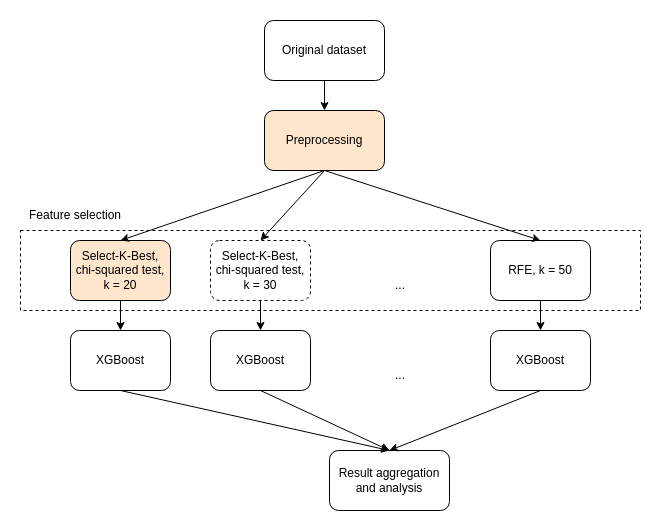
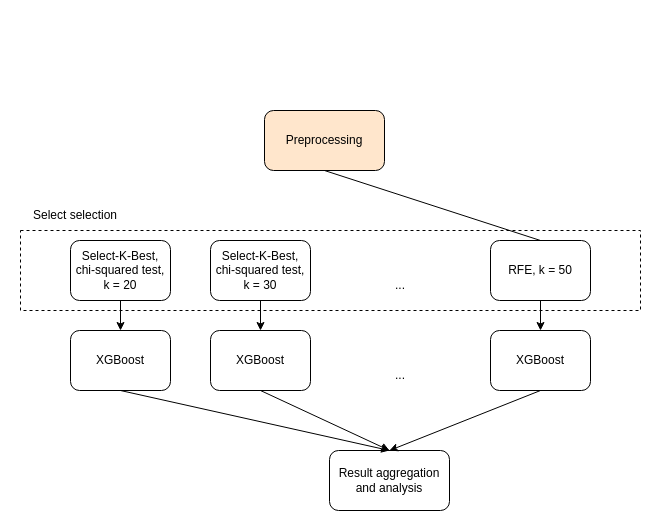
node "Original dataset": removed
edge "Original dataset" -> "Preprocessing": removed
edge "Preprocessing" -> "Select-K-Best, chi-squared test, k = 30": removed
edge "Preprocessing" -> "Select-K-Best, chi-squared test, k = 20": removed
node "Feature selection": label "Feature selection" -> "Select selection"
edge "Preprocessing" -> "RFE, k = 50": arrowhead classic -> none
node "Select-K-Best, chi-squared test, k = 20": fillcolor #ffe6cc -> #ffffff
node "Select-K-Best, chi-squared test, k = 30": style dashed -> solid
